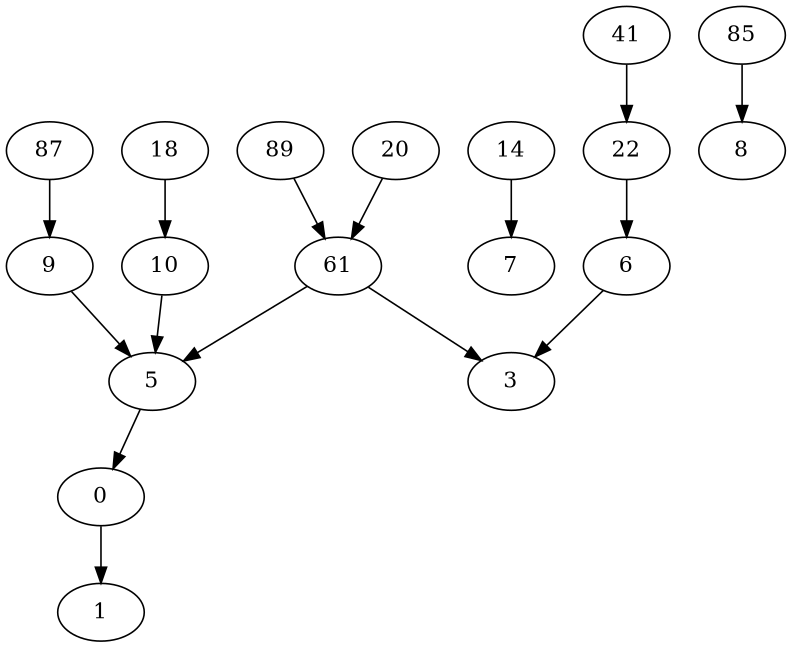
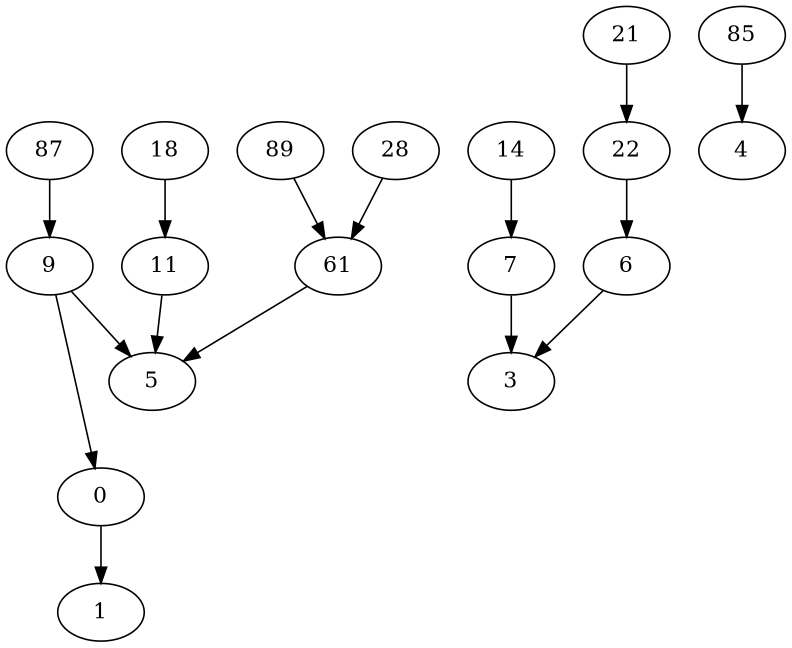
node "41": label "41" -> "21"
node "20": label "20" -> "28"
node "8": label "8" -> "4"
node "10": label "10" -> "11"
edge "61" -> "3": now "7" -> "3"
edge "5" -> "0": now "9" -> "0"
